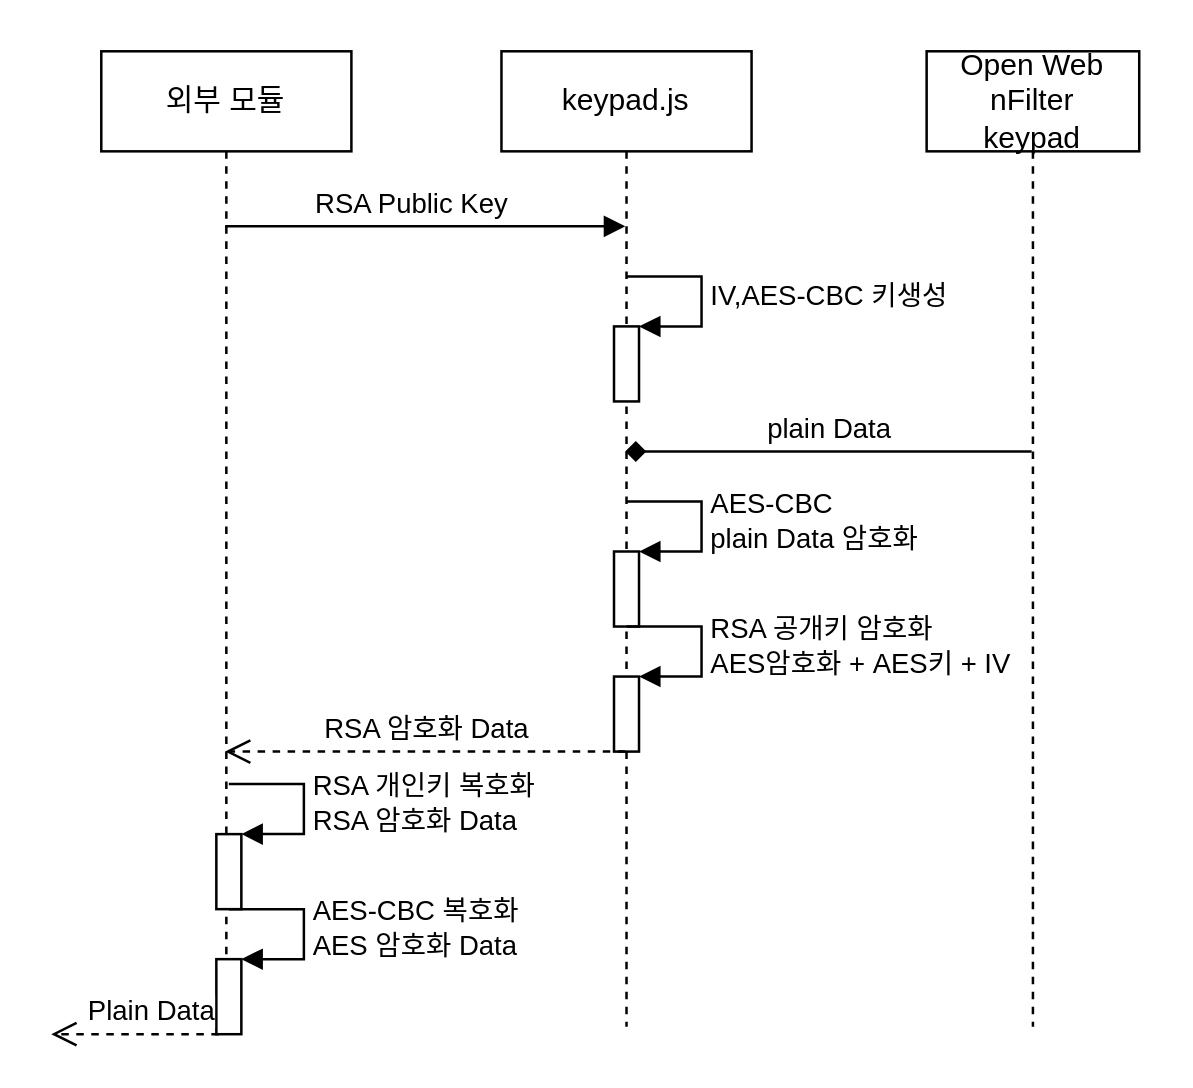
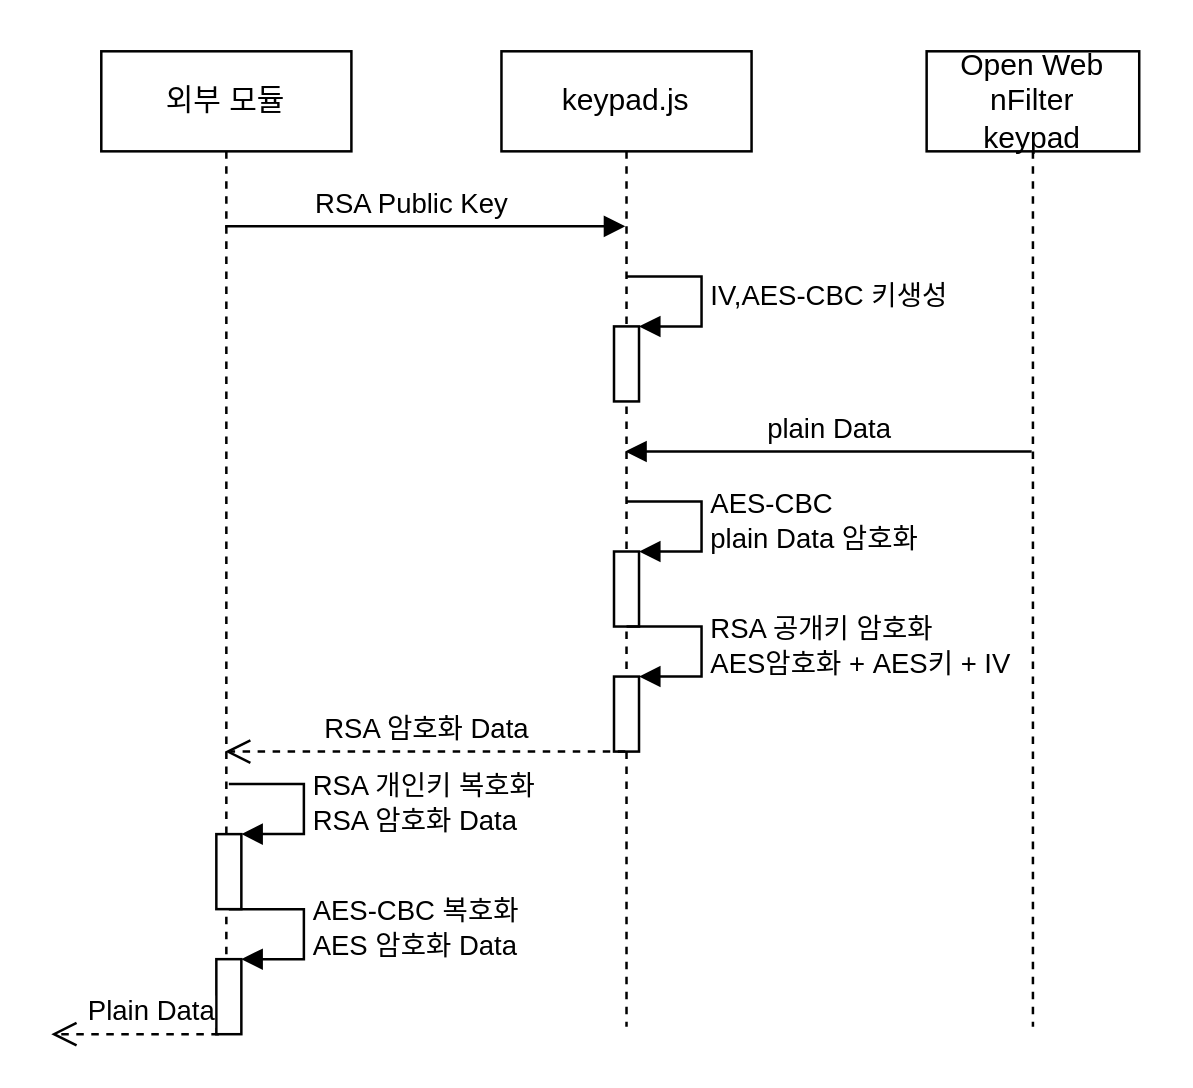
edge "Open Web nFilter keypad" -> "keypad.js": arrowhead diamond -> block
